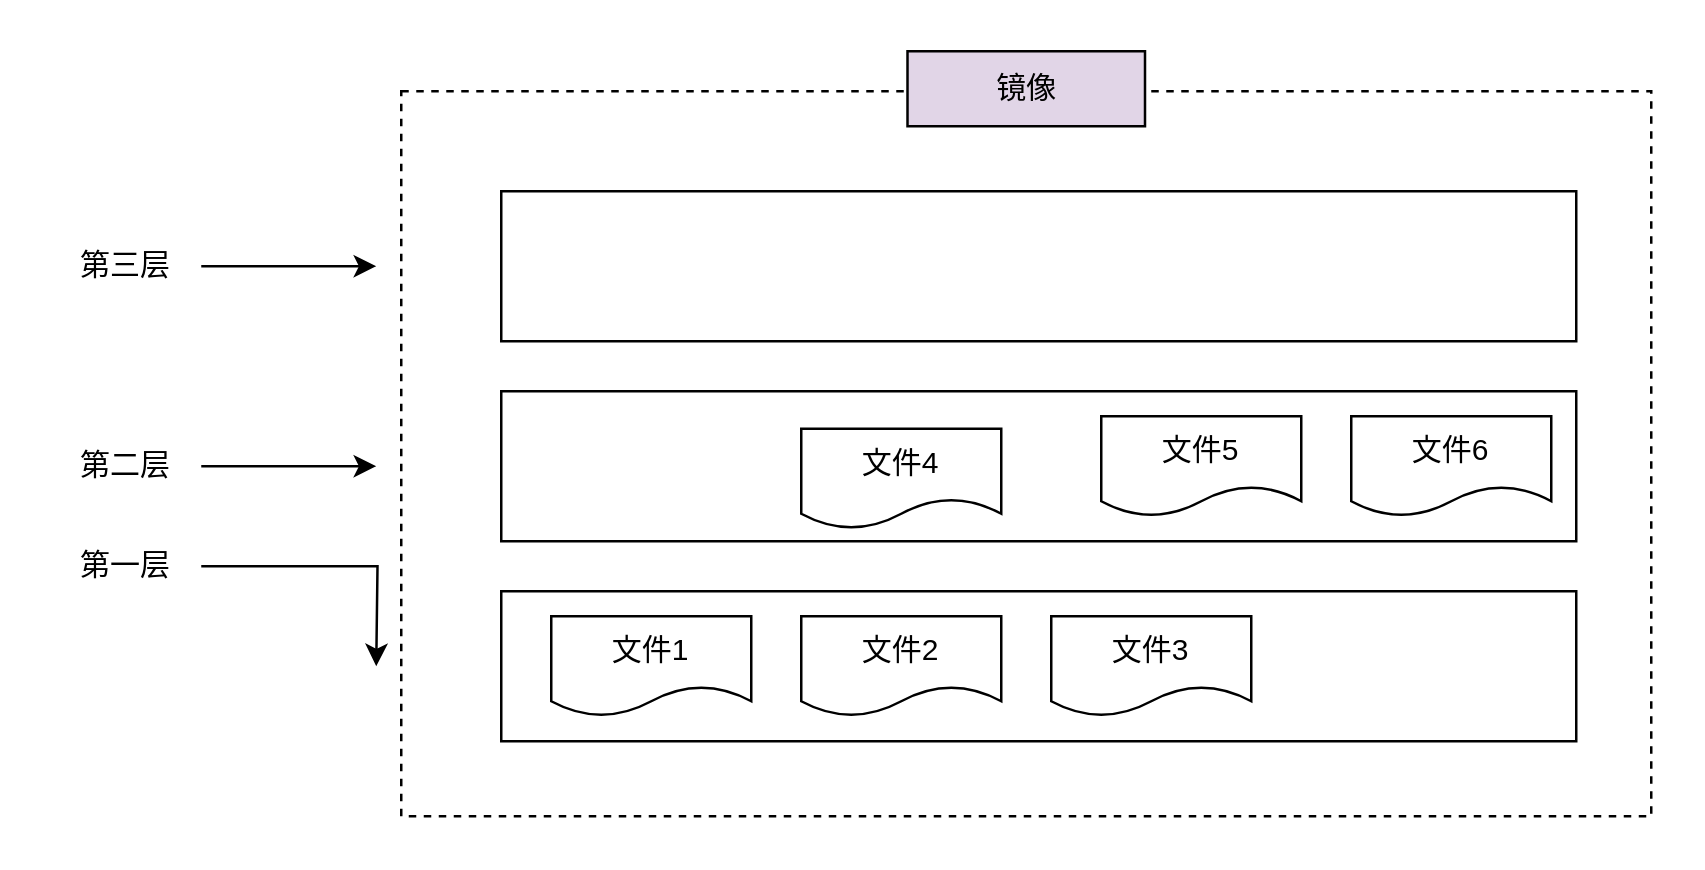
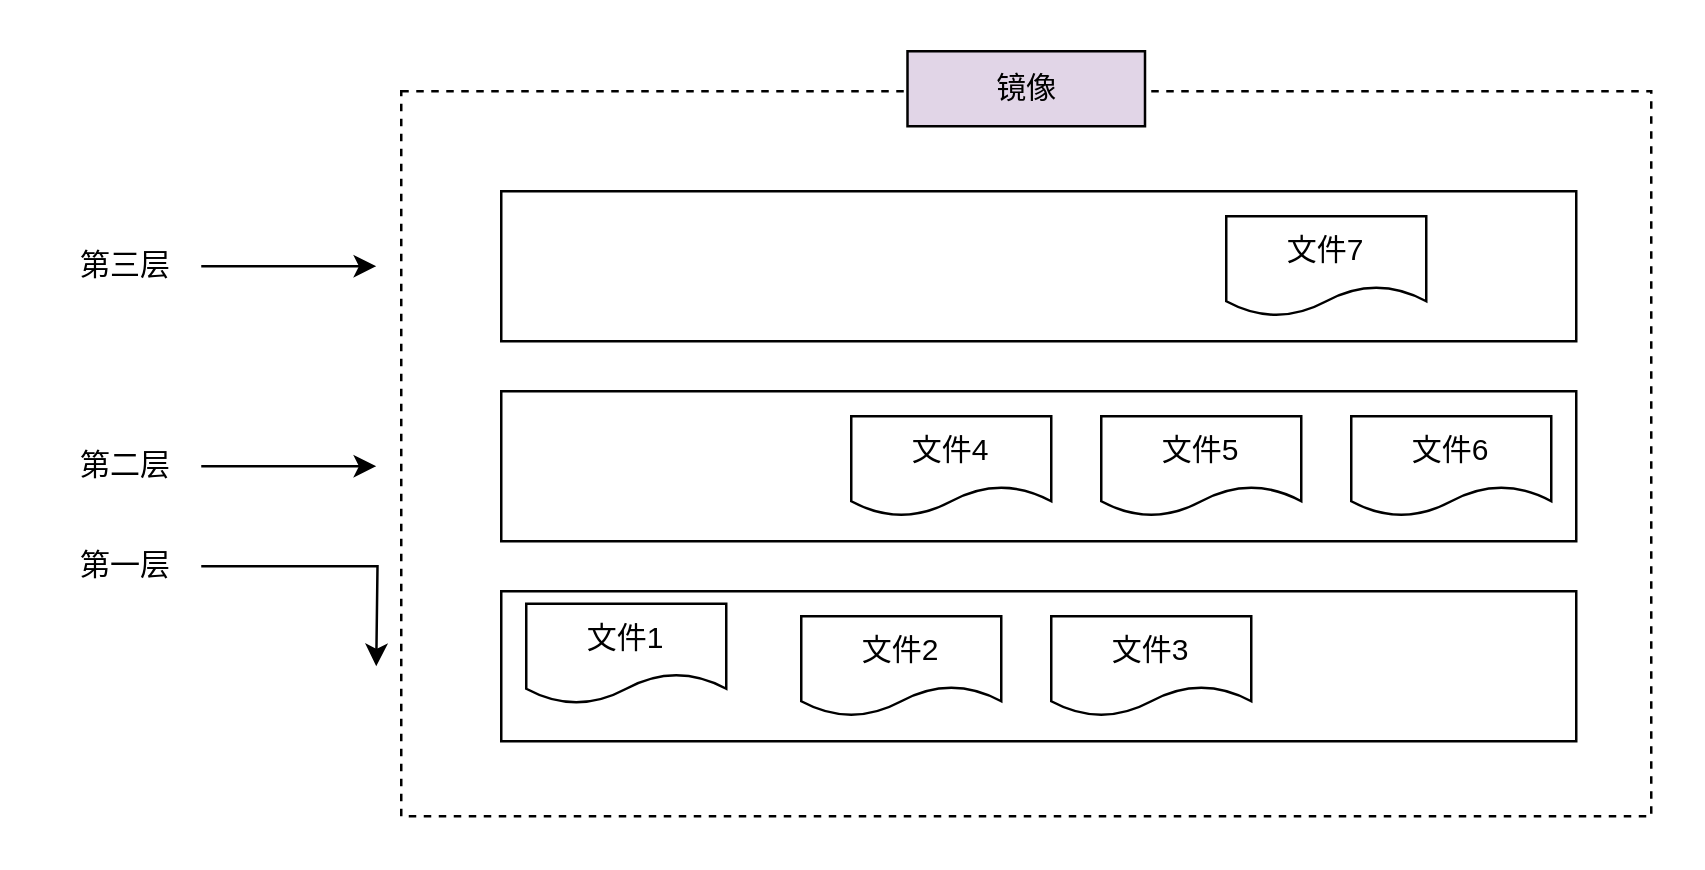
node "文件7": added
node "文件4": moved (901, 479) -> (951, 466)
node "文件1": moved (651, 666) -> (626, 654)
